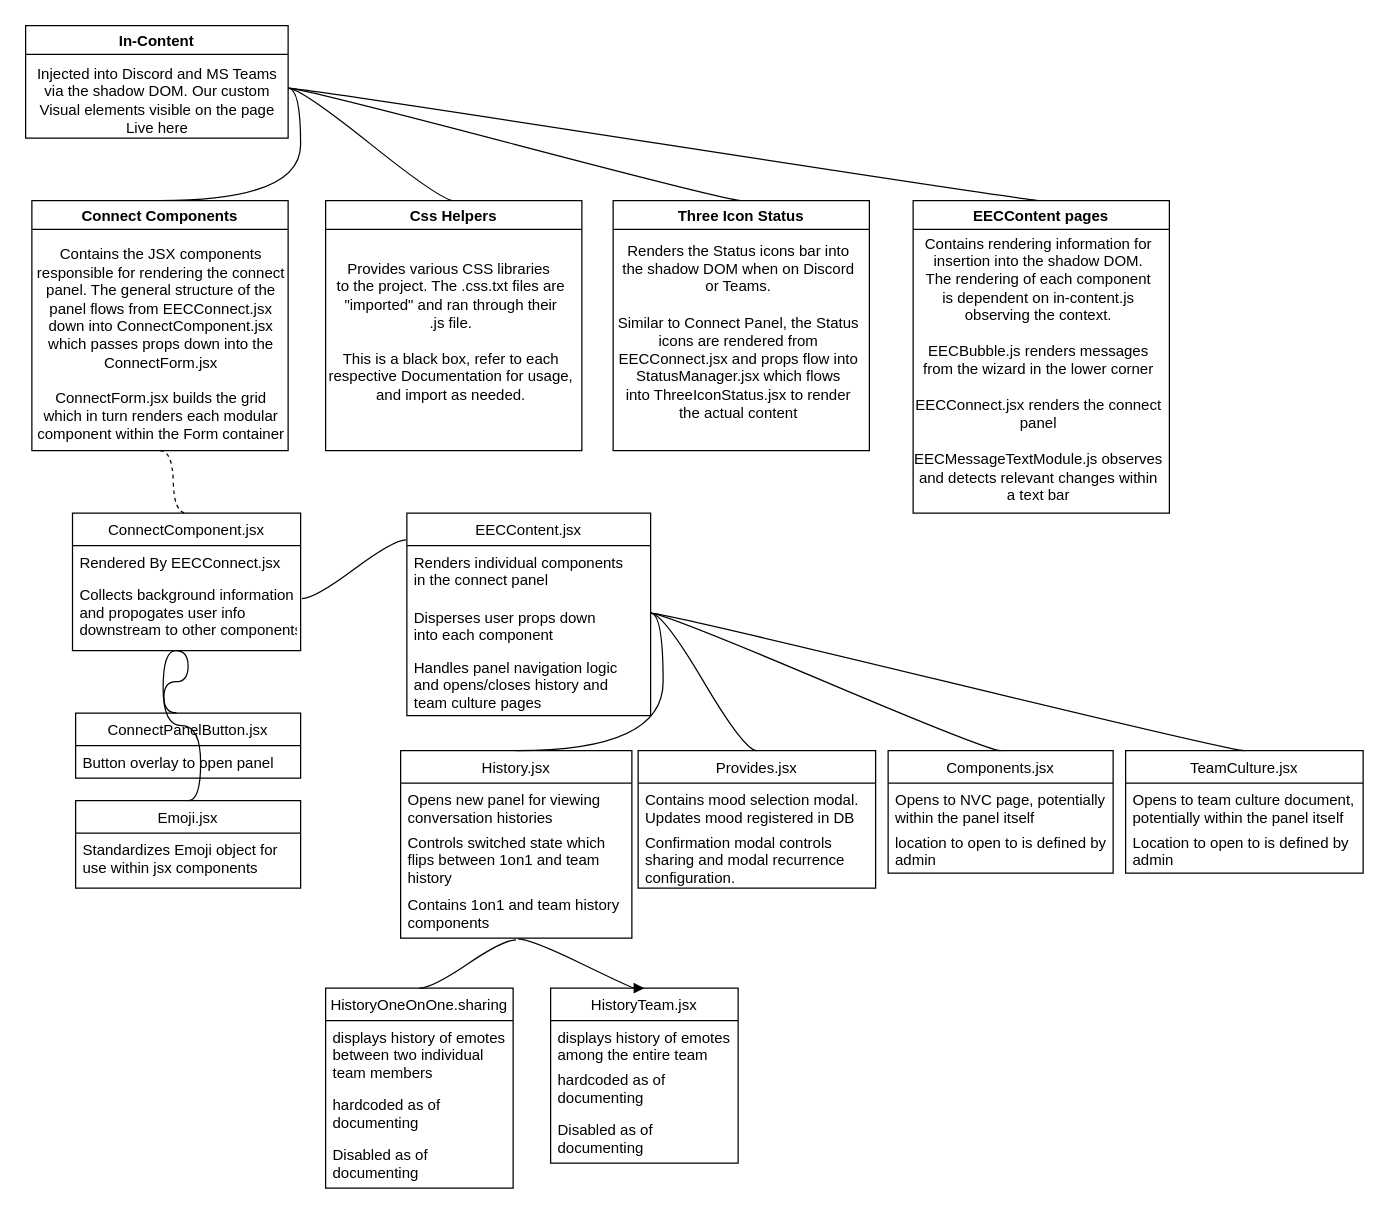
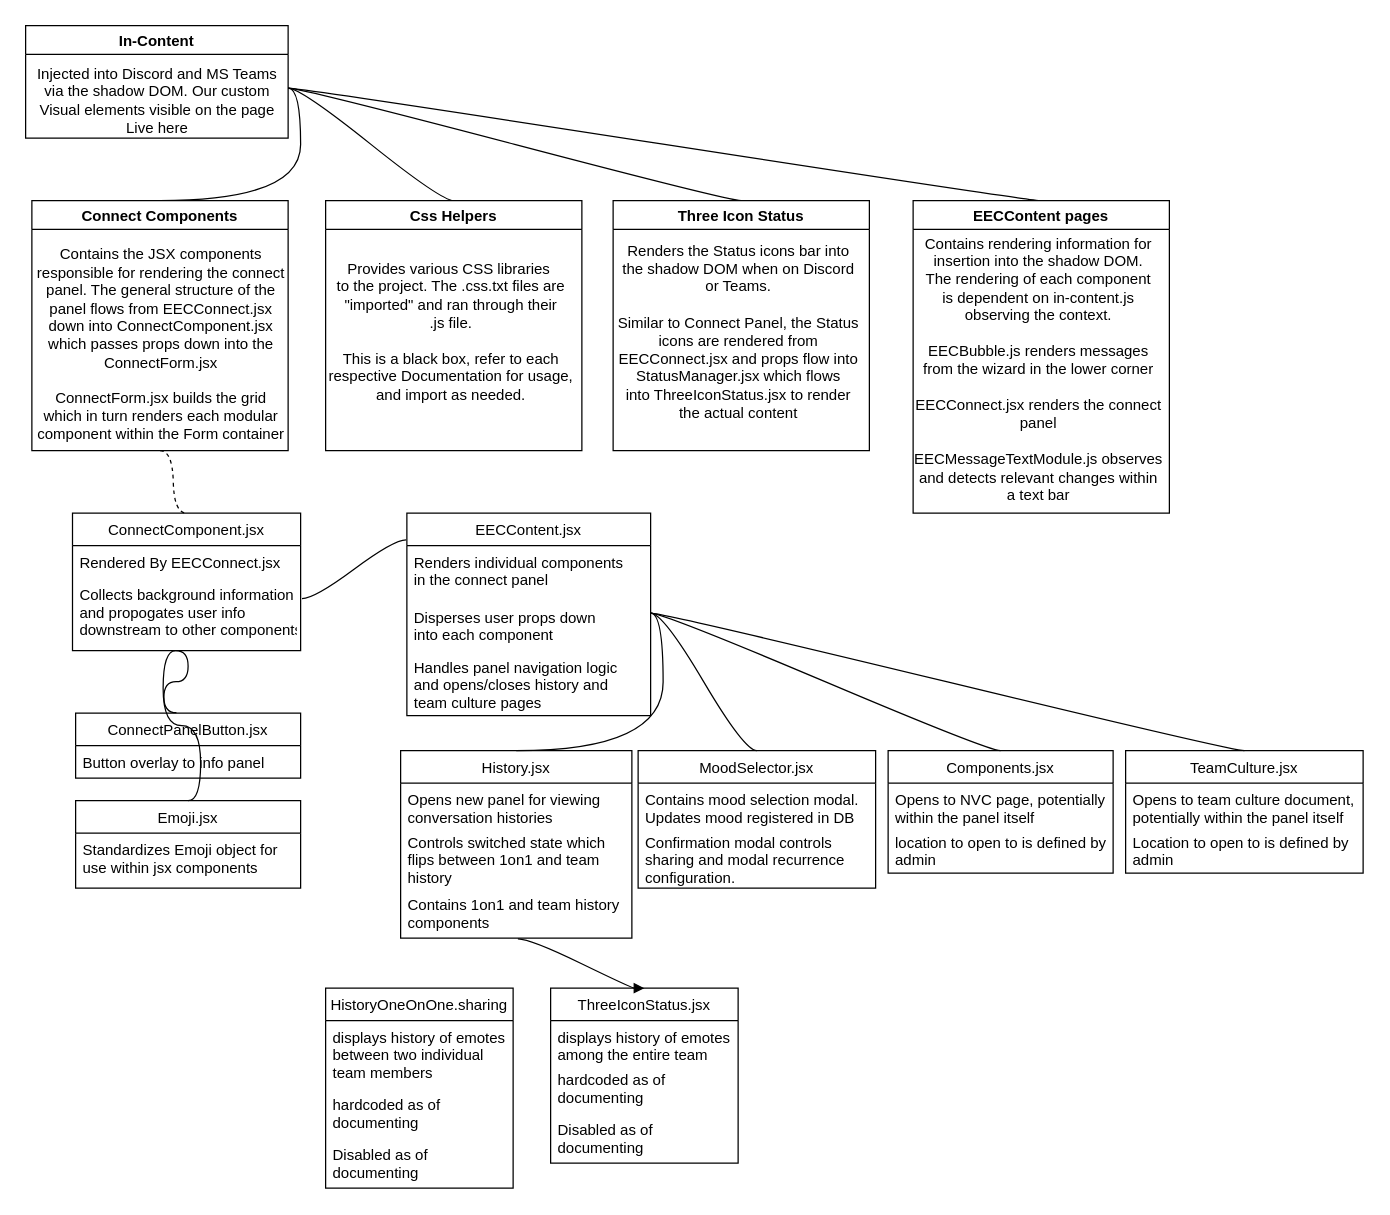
node "Button overlay to open panel": label "Button overlay to open panel" -> "Button overlay to info panel"
node "Provides.jsx": label "Provides.jsx" -> "MoodSelector.jsx"
edge "Contains 1on1 and team history components" -- "HistoryOneOnOne.sharing": removed
node "HistoryTeam.jsx": label "HistoryTeam.jsx" -> "ThreeIconStatus.jsx"
